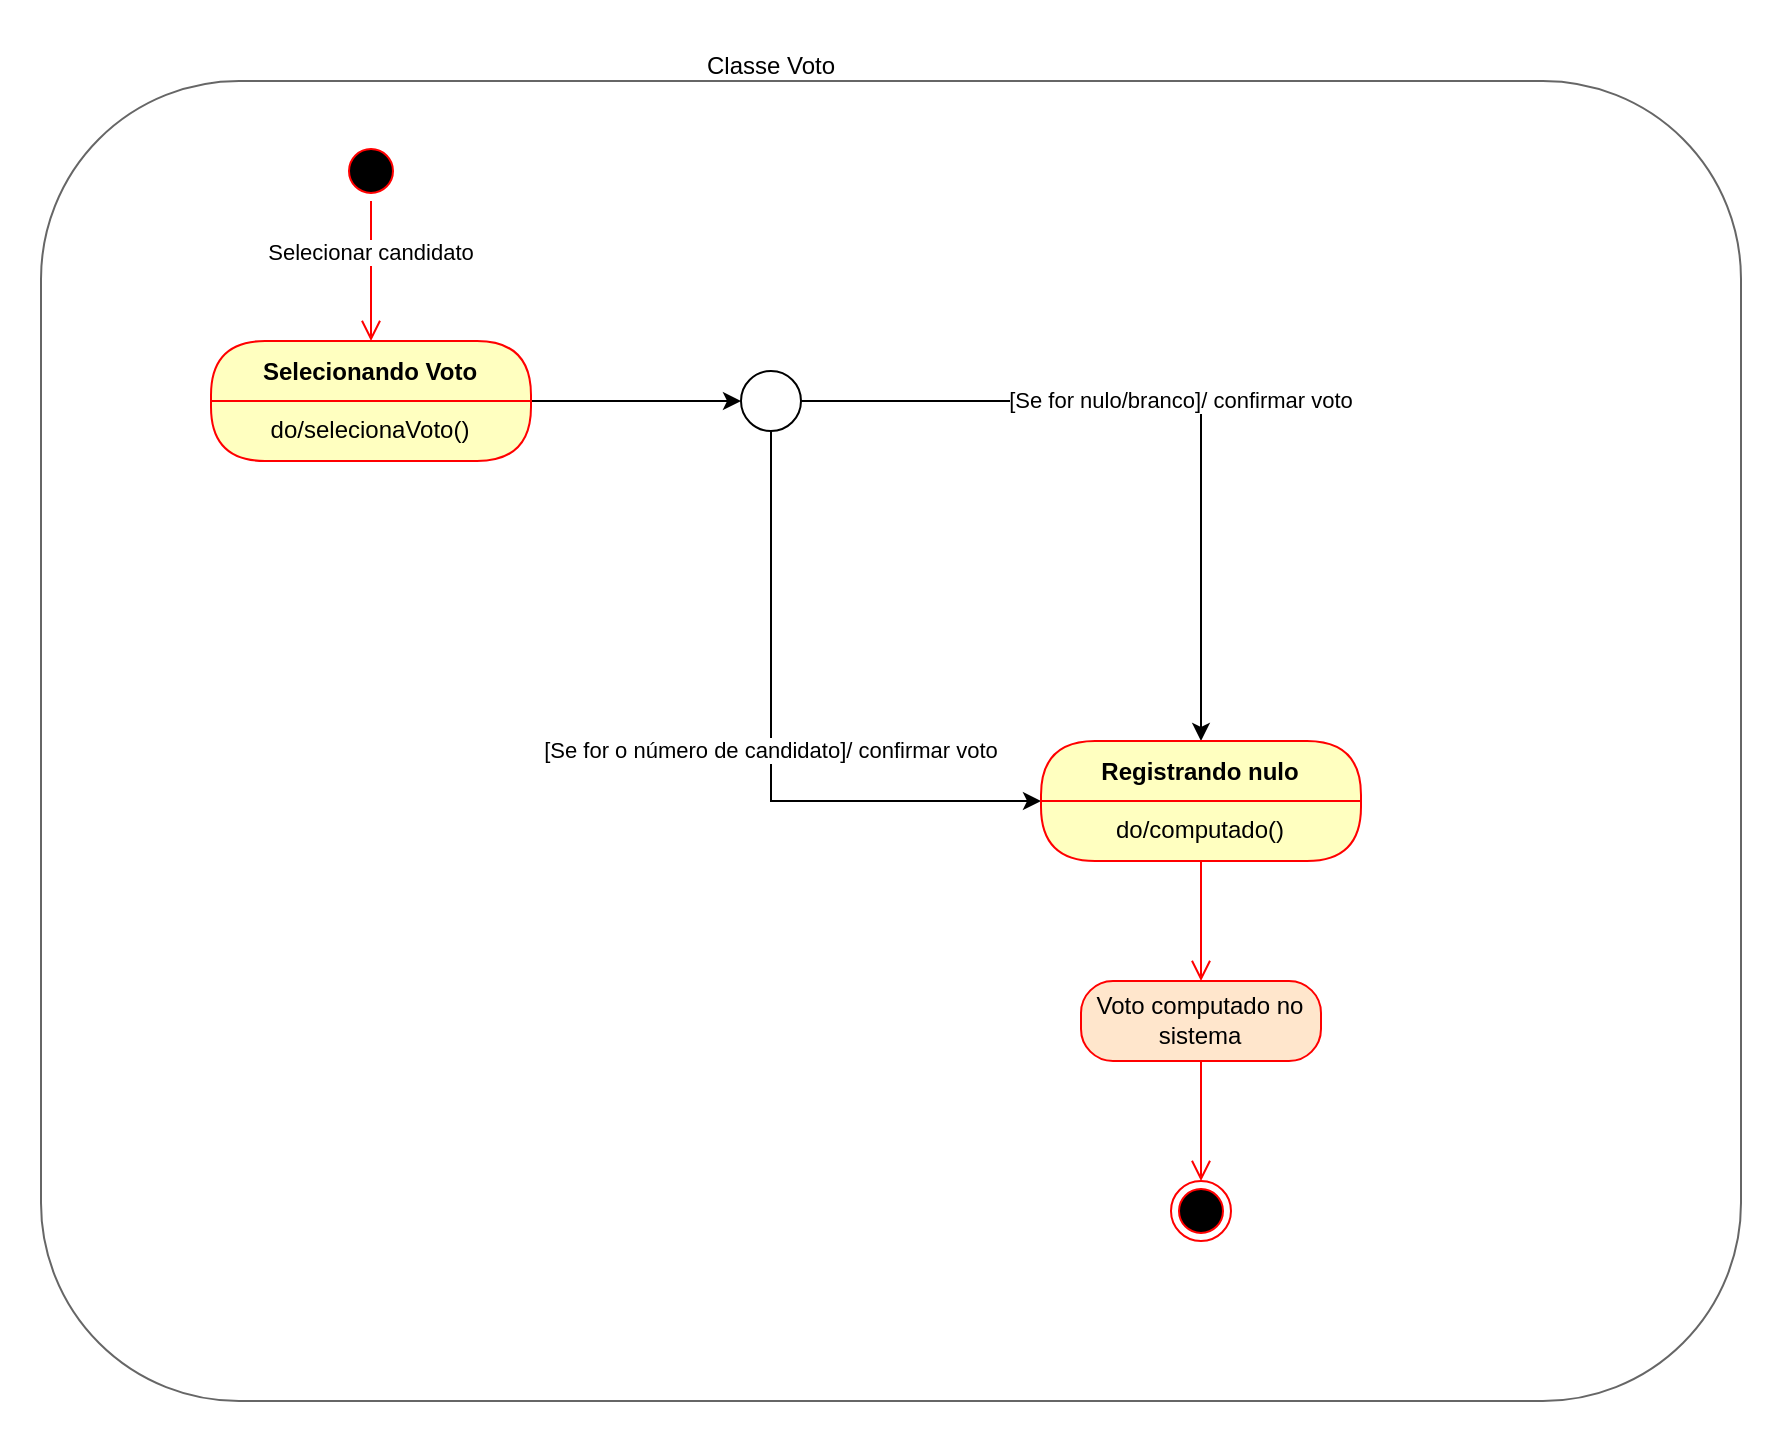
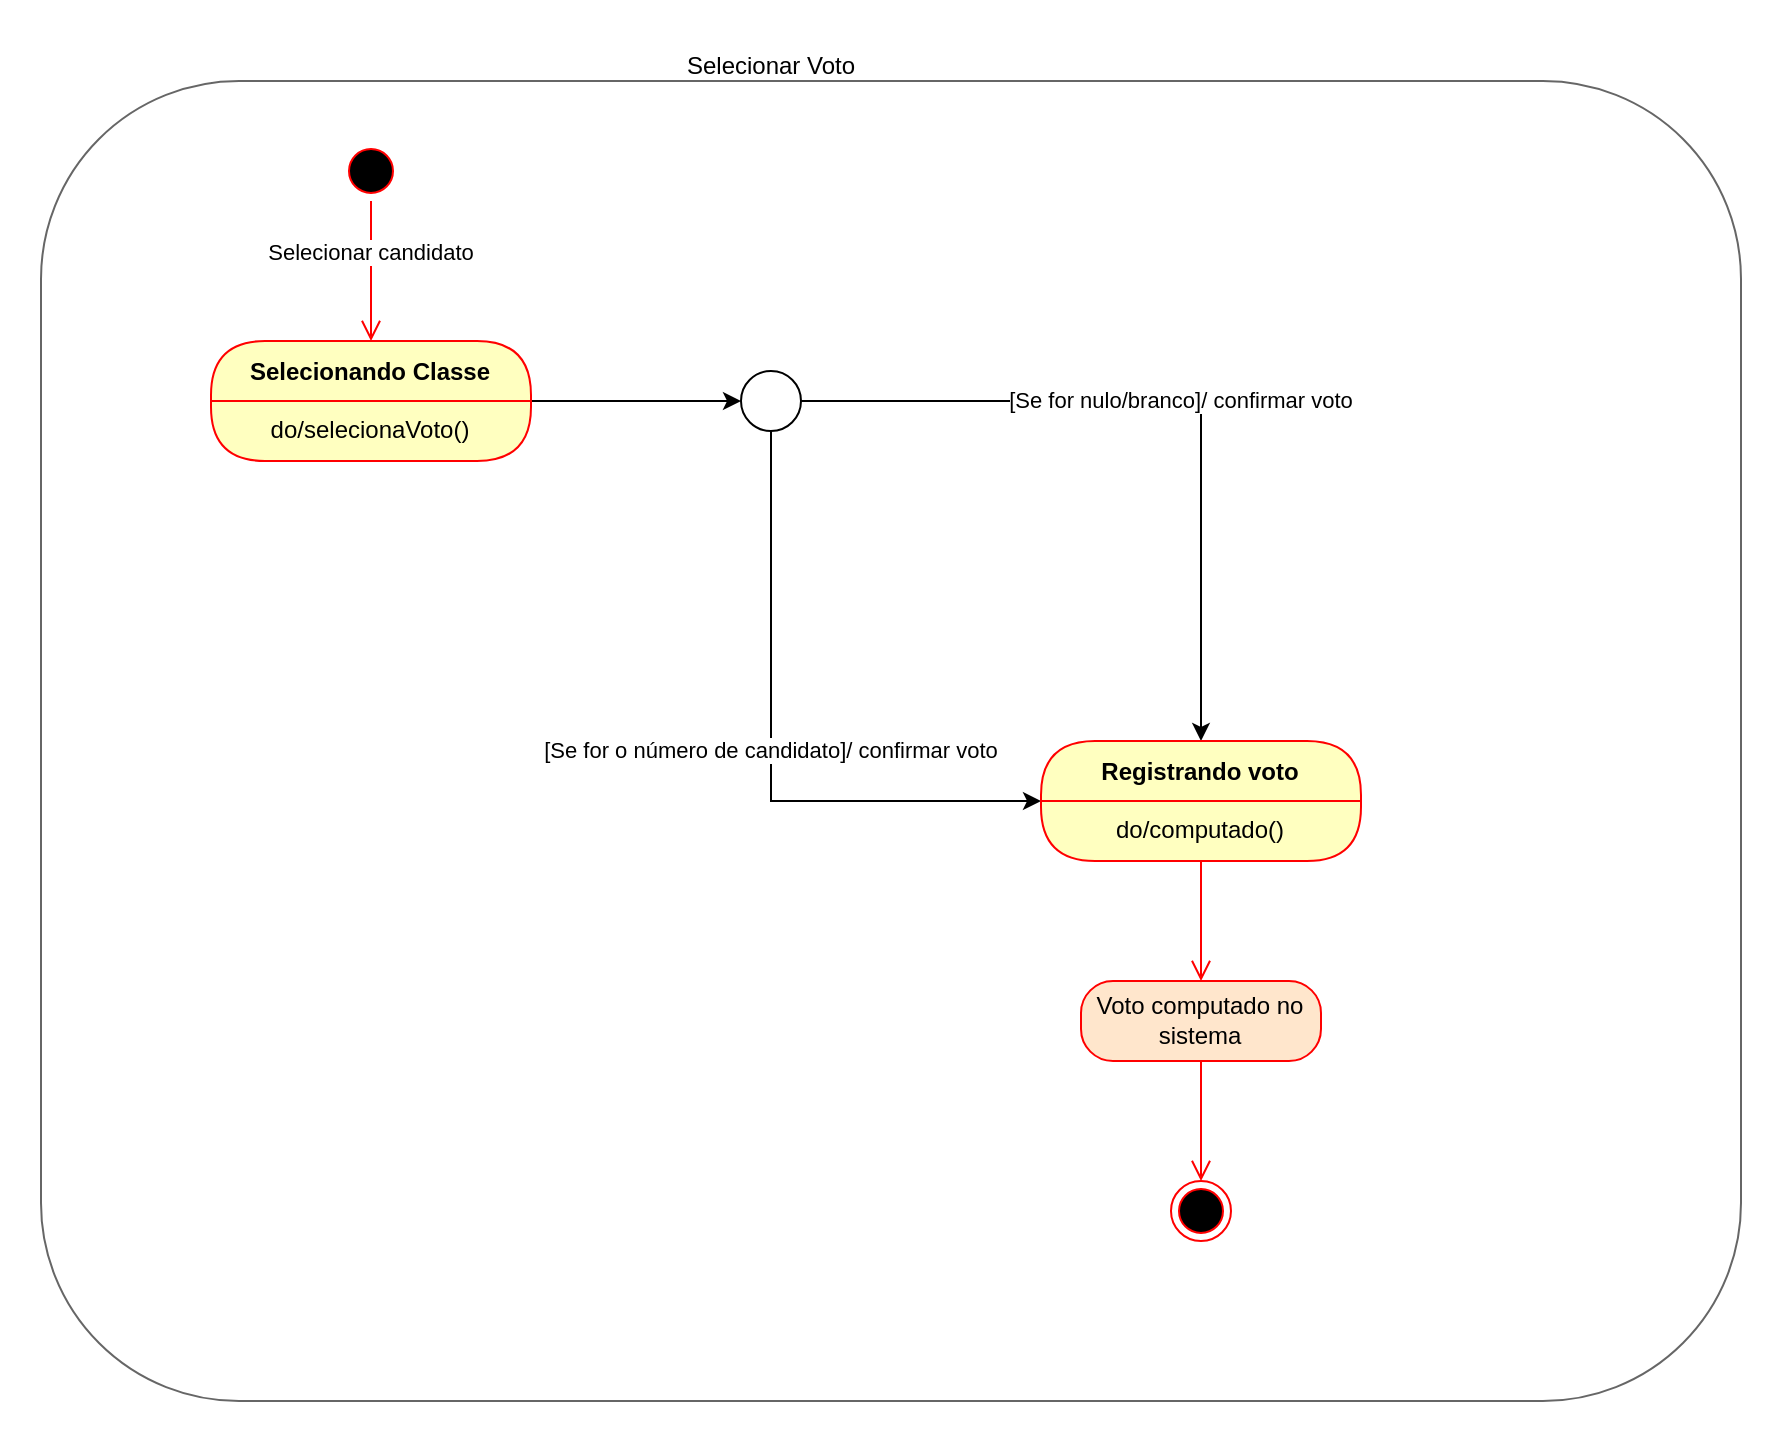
node "Classe Voto": label "Classe Voto" -> "Selecionar Voto"
node "Selecionando Voto": label "Selecionando Voto" -> "Selecionando Classe"
node "Registrando nulo": label "Registrando nulo" -> "Registrando voto"
